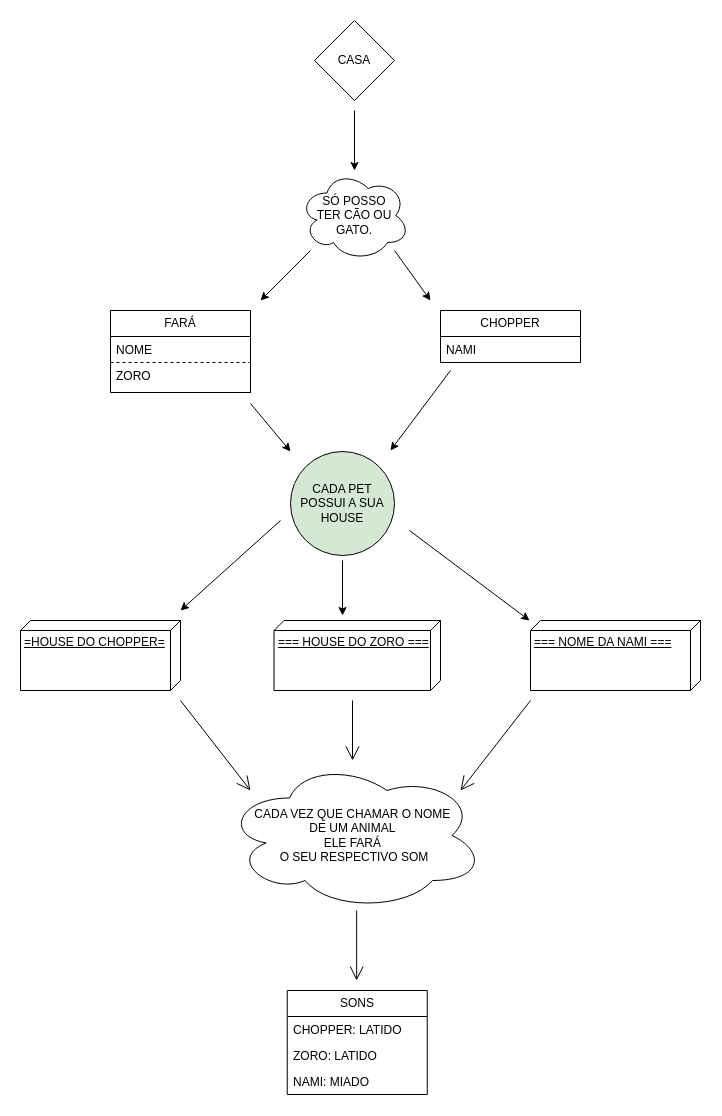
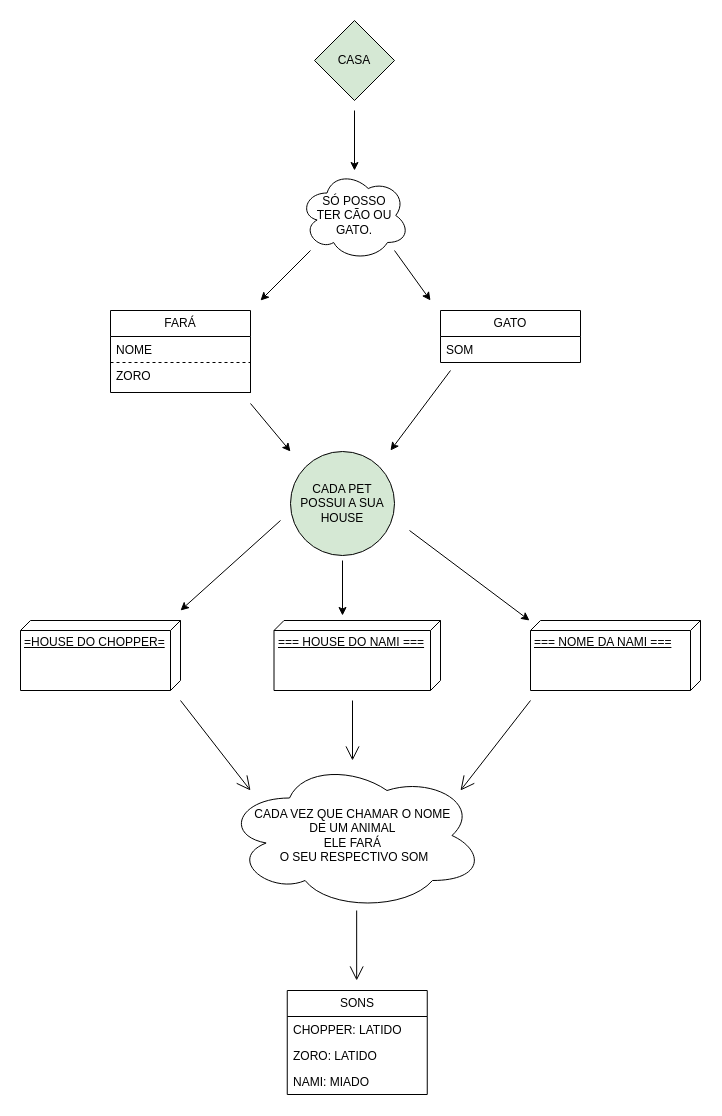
node "CASA": fillcolor #ffffff -> #d5e8d4
node "CHOPPER": label "CHOPPER" -> "GATO"
node "NAMI": label "NAMI" -> "SOM"
node "=== HOUSE DO ZORO ===": label "=== HOUSE DO ZORO ===" -> "=== HOUSE DO NAMI ==="
